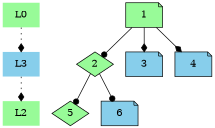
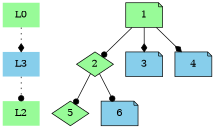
edge "L3" -> "L2": arrowhead diamond -> dot
